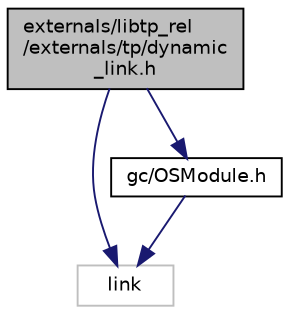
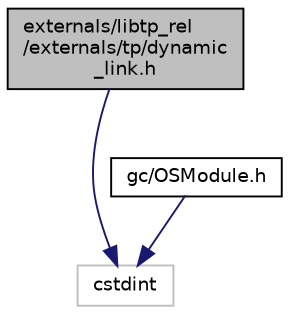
edge "externals/libtp_rel /externals/tp/dynamic _link.h" -> "gc/OSModule.h": removed
node "link": label "link" -> "cstdint"
